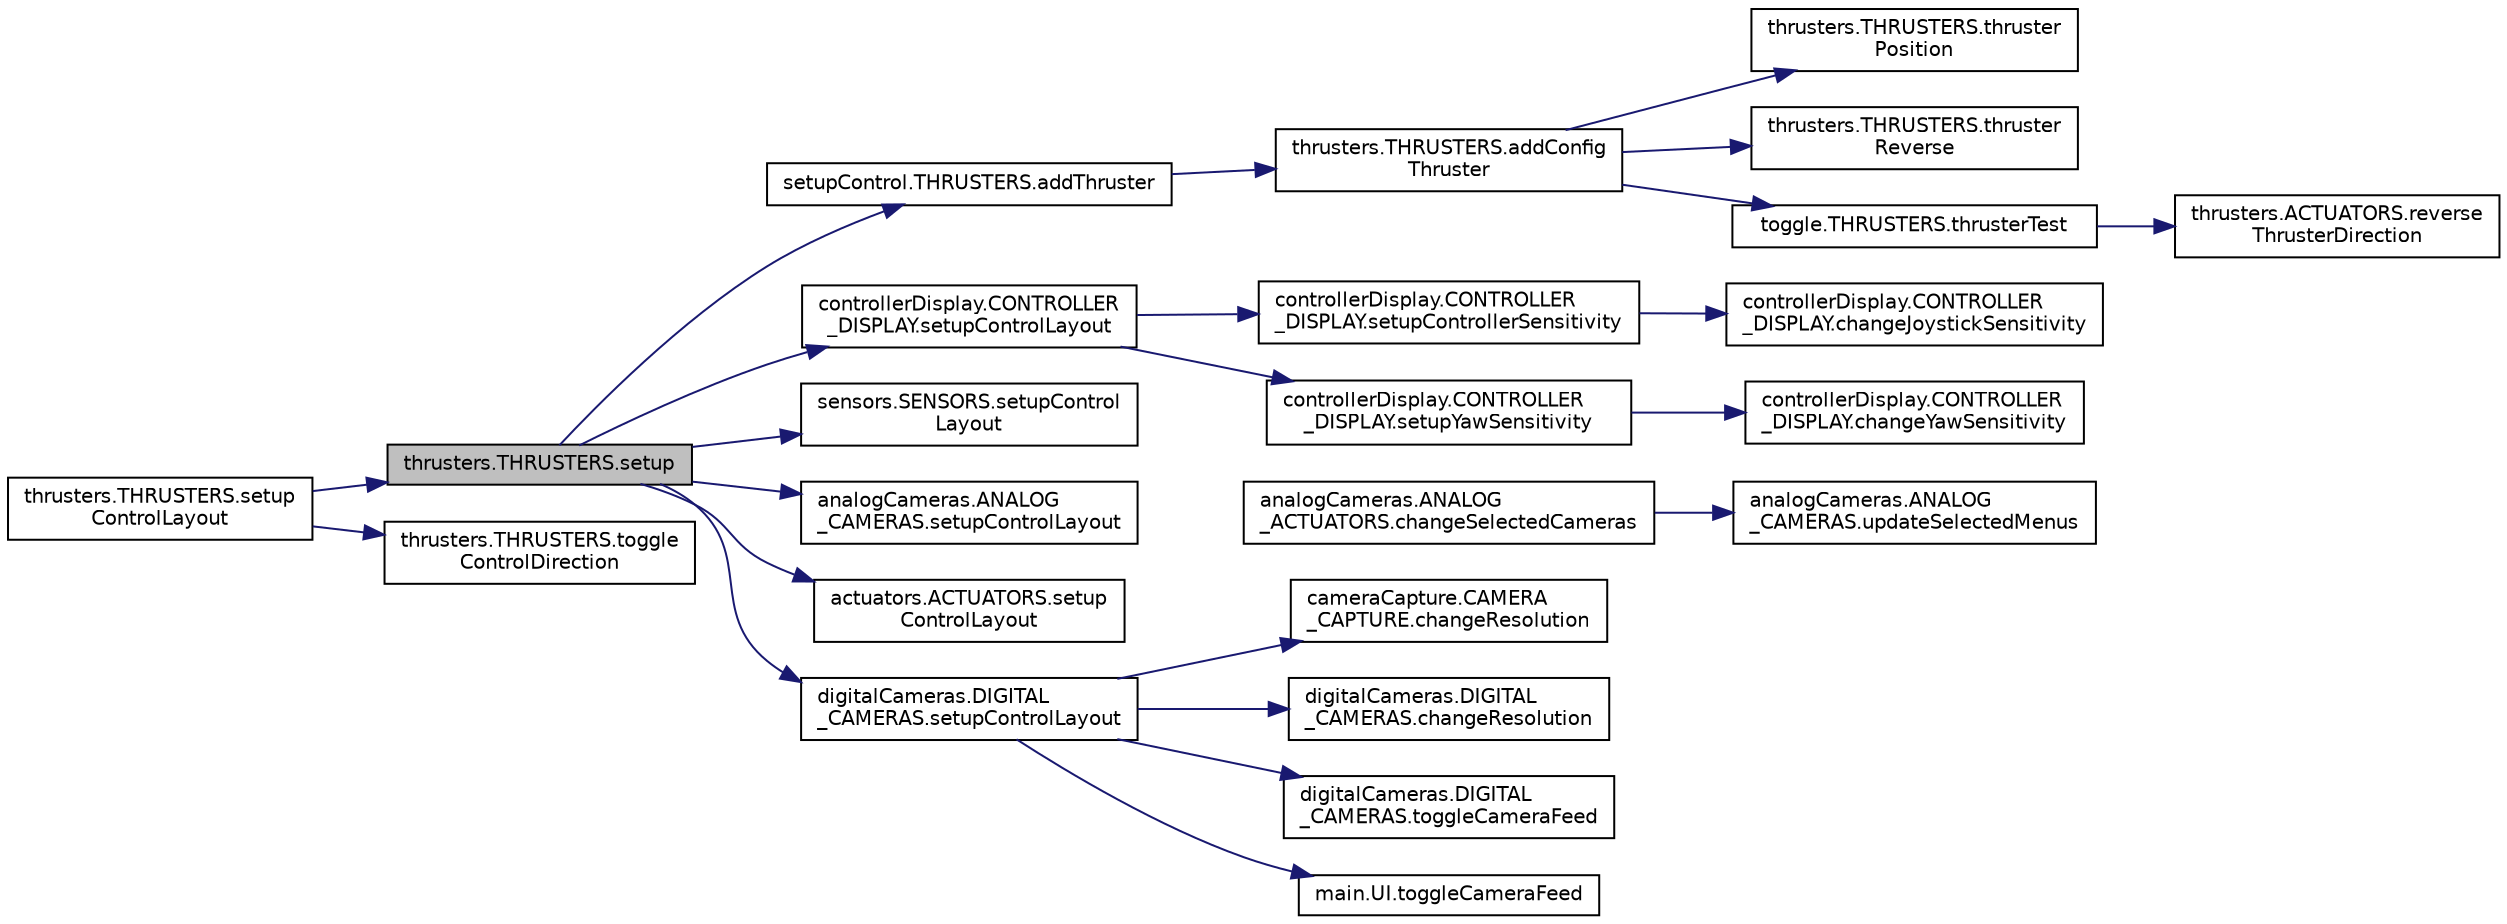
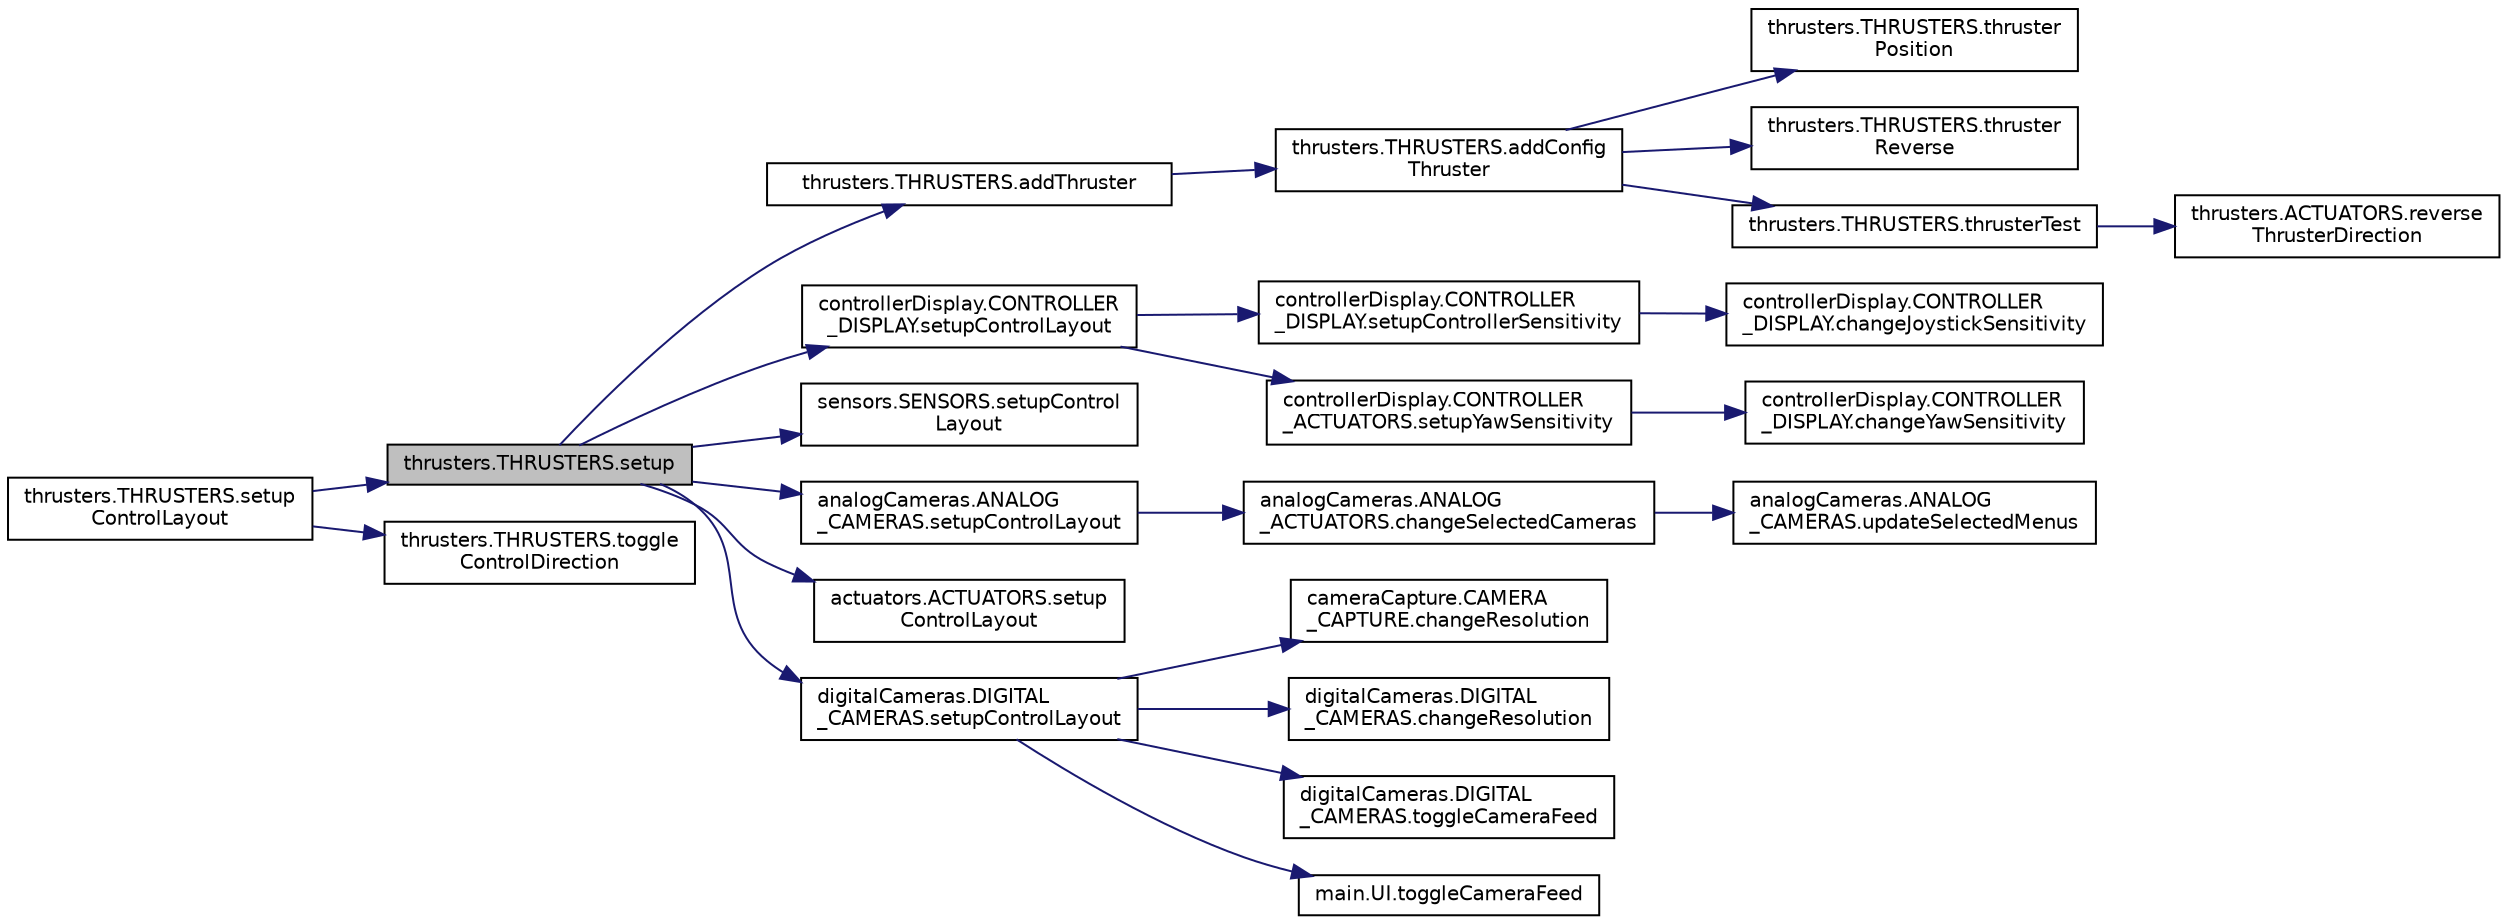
node "setupControl.THRUSTERS.addThruster": label "setupControl.THRUSTERS.addThruster" -> "thrusters.THRUSTERS.addThruster"
node "toggle.THRUSTERS.thrusterTest": label "toggle.THRUSTERS.thrusterTest" -> "thrusters.THRUSTERS.thrusterTest"
node "controllerDisplay.CONTROLLER _DISPLAY.setupYawSensitivity": label "controllerDisplay.CONTROLLER _DISPLAY.setupYawSensitivity" -> "controllerDisplay.CONTROLLER _ACTUATORS.setupYawSensitivity"
edge "analogCameras.ANALOG _CAMERAS.setupControlLayout" -> "analogCameras.ANALOG _ACTUATORS.changeSelectedCameras": added
